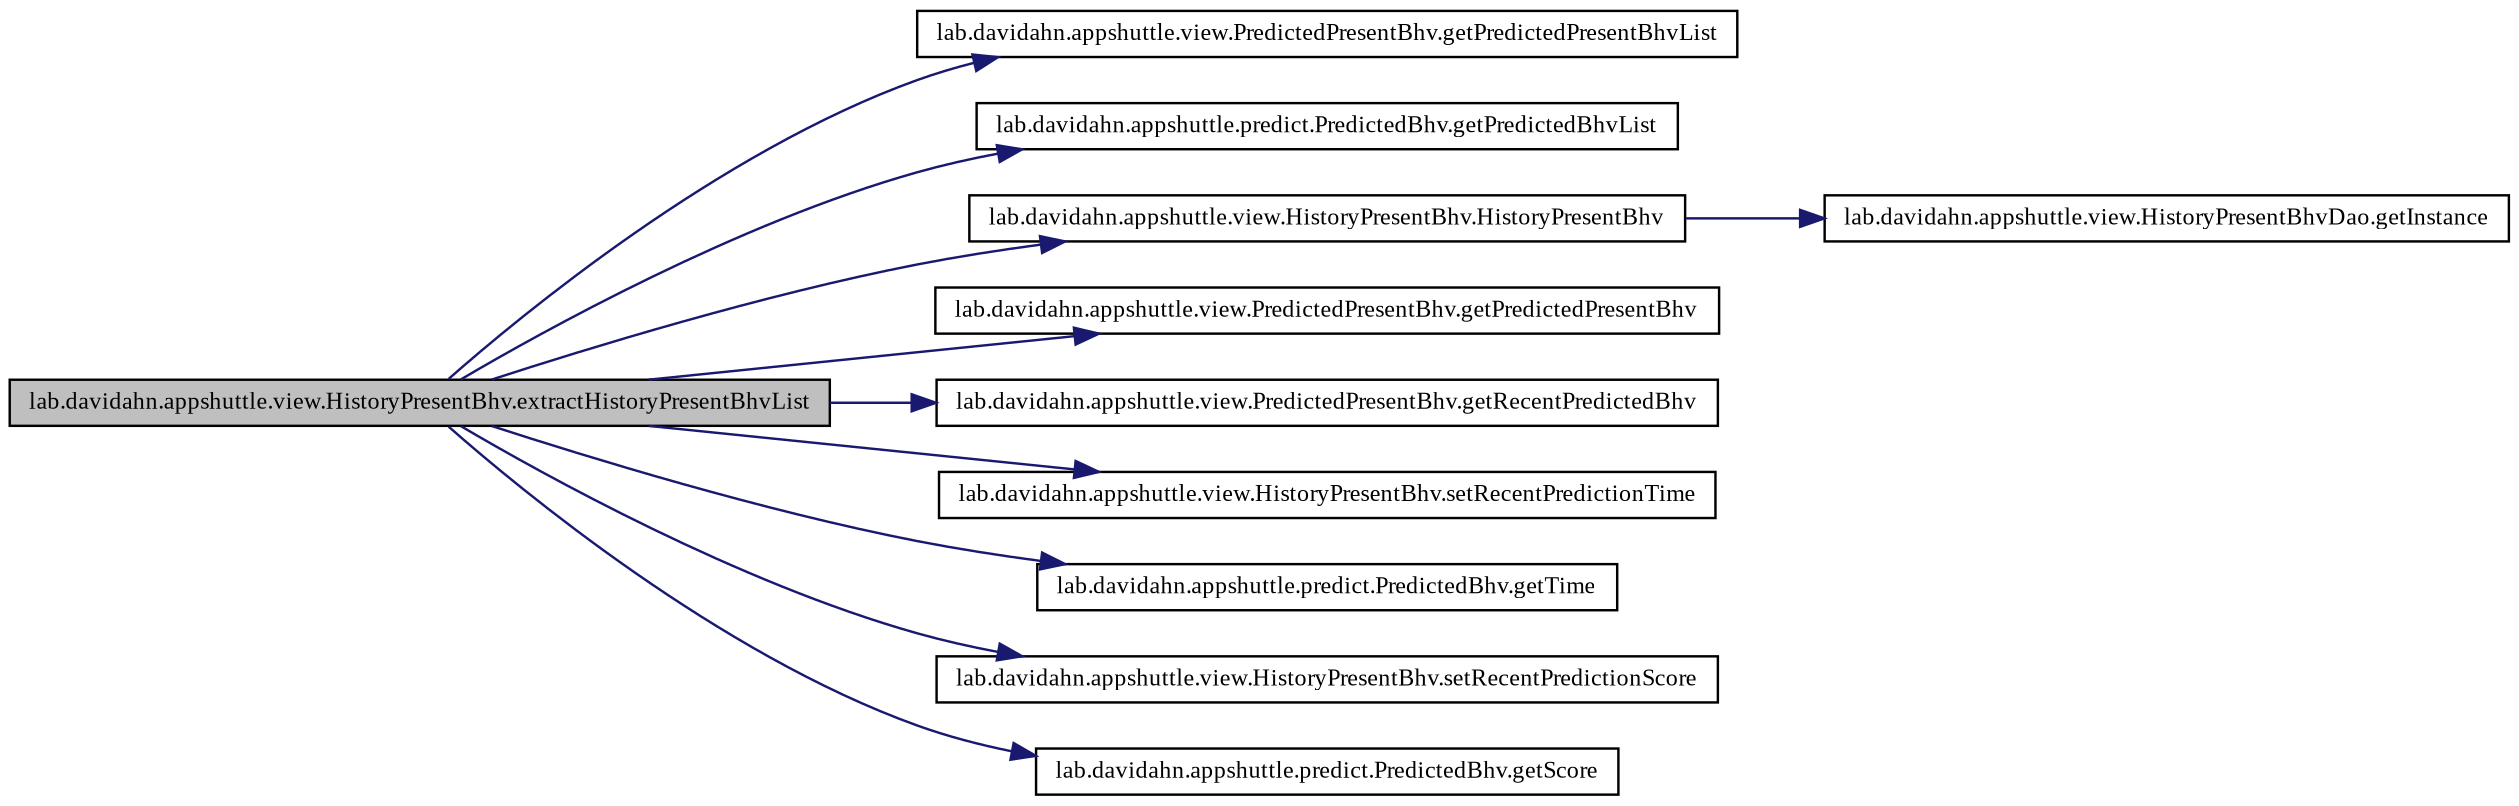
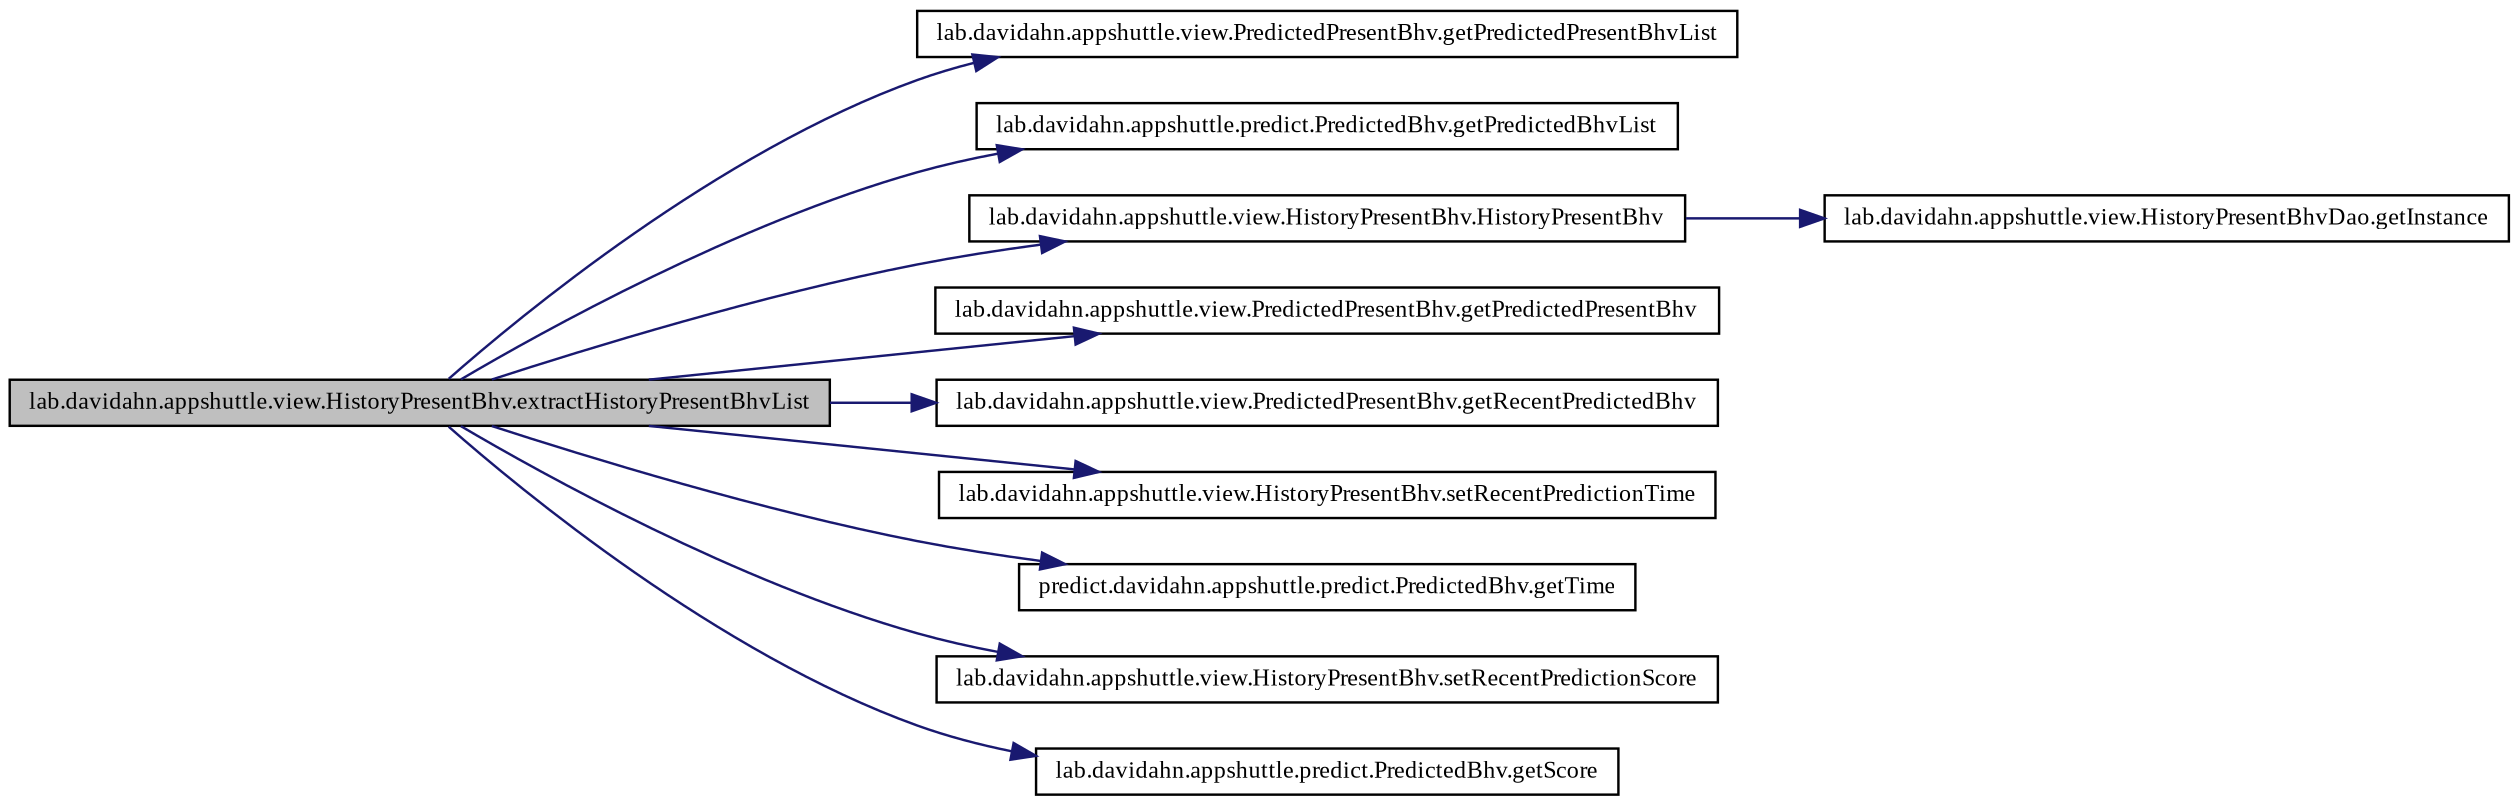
node "lab.davidahn.appshuttle.predict.PredictedBhv.getTime": label "lab.davidahn.appshuttle.predict.PredictedBhv.getTime" -> "predict.davidahn.appshuttle.predict.PredictedBhv.getTime"
